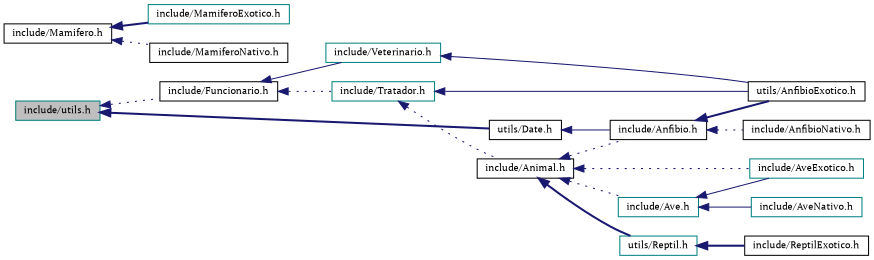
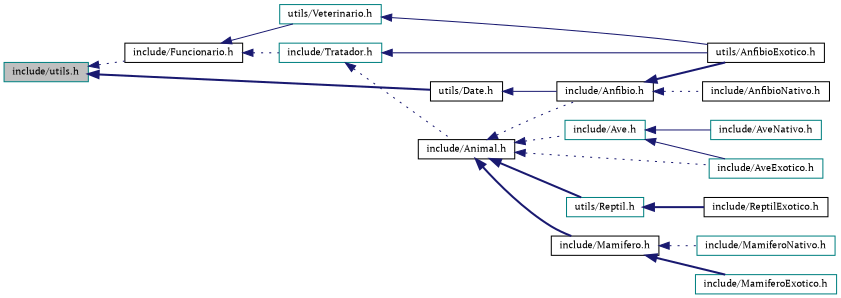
node "include/MamiferoNativo.h": color black -> teal
node "include/Veterinario.h": label "include/Veterinario.h" -> "utils/Veterinario.h"
edge "include/Mamifero.h" -> "include/Animal.h": added
